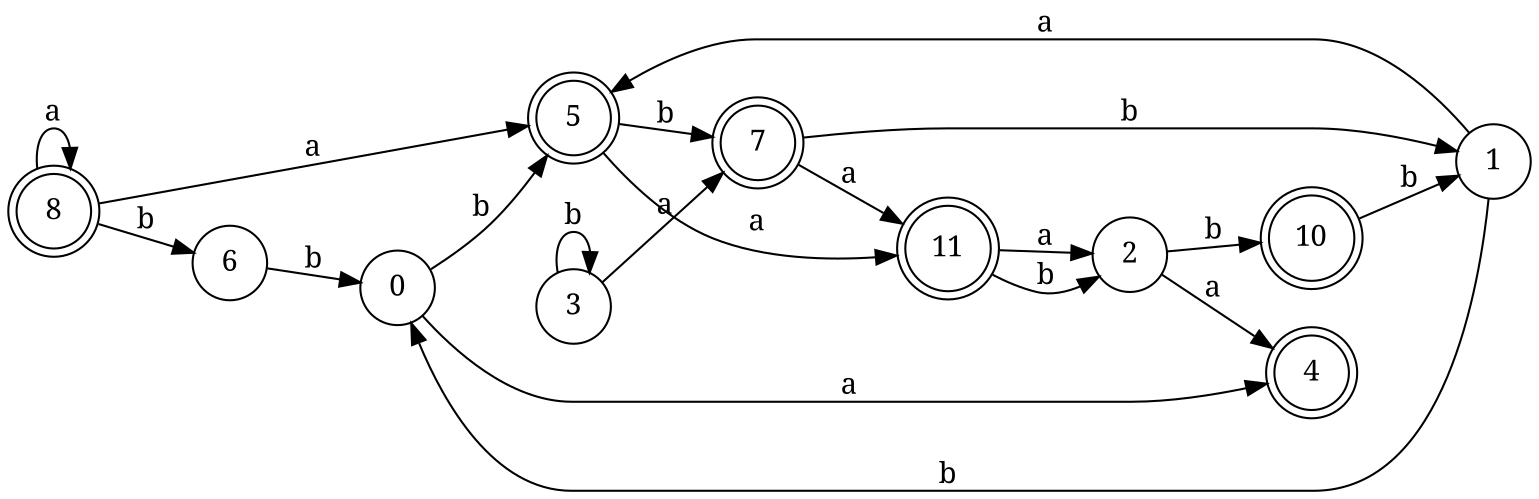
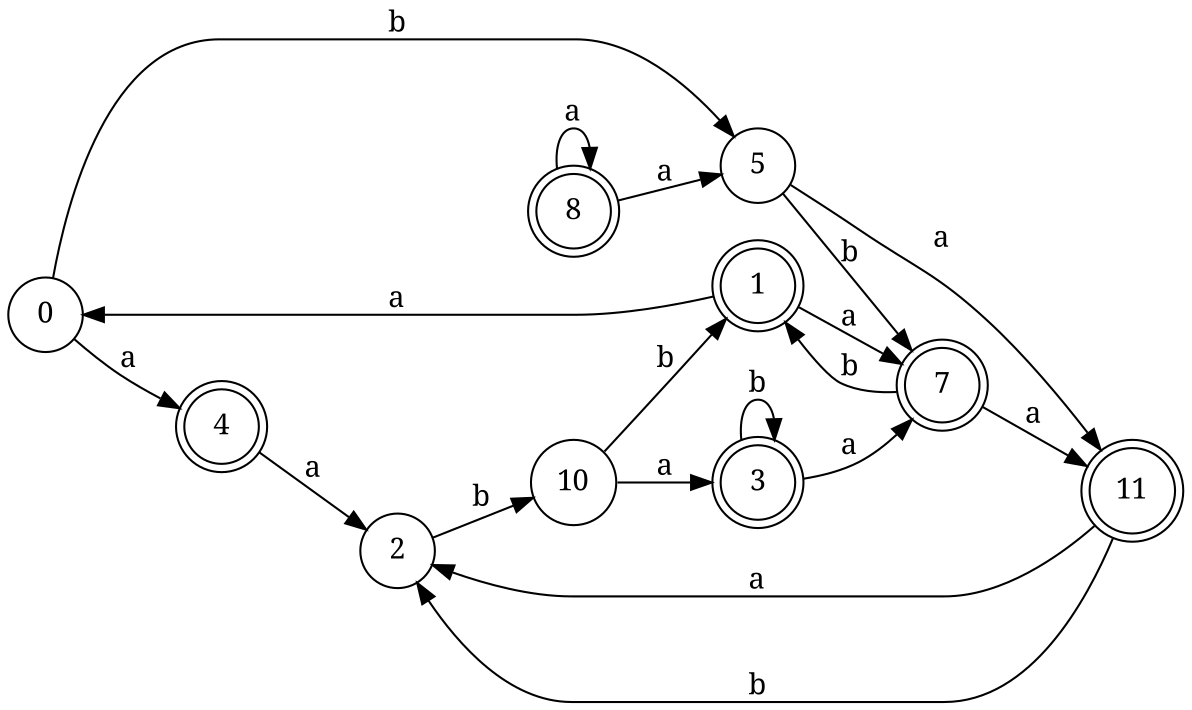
edge "1" -> "5": now "1" -> "7"
node "5": shape doublecircle -> circle
node "1": shape circle -> doublecircle
node "10": shape doublecircle -> circle
node "6": removed
edge "2" -> "4": reversed
node "3": shape circle -> doublecircle
edge "1" -> "0": label "b" -> "a"
edge "10" -> "3": added, label "a"
